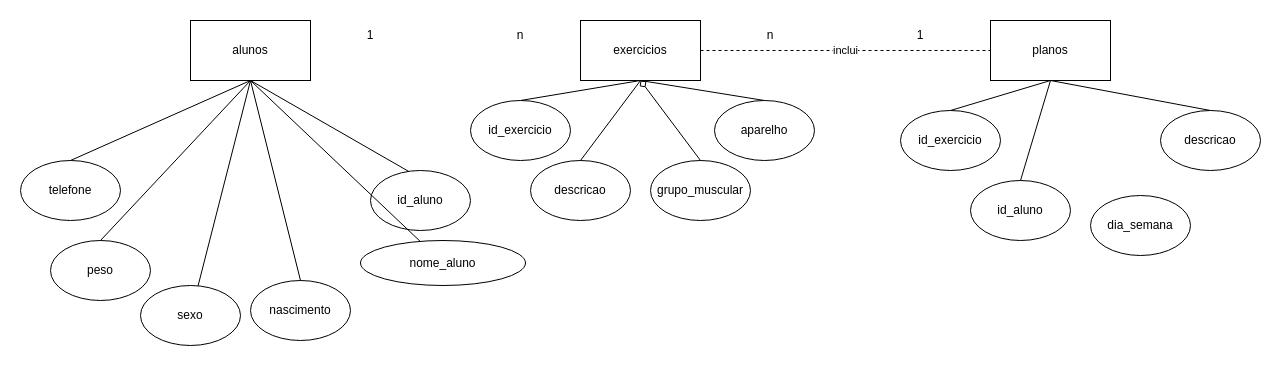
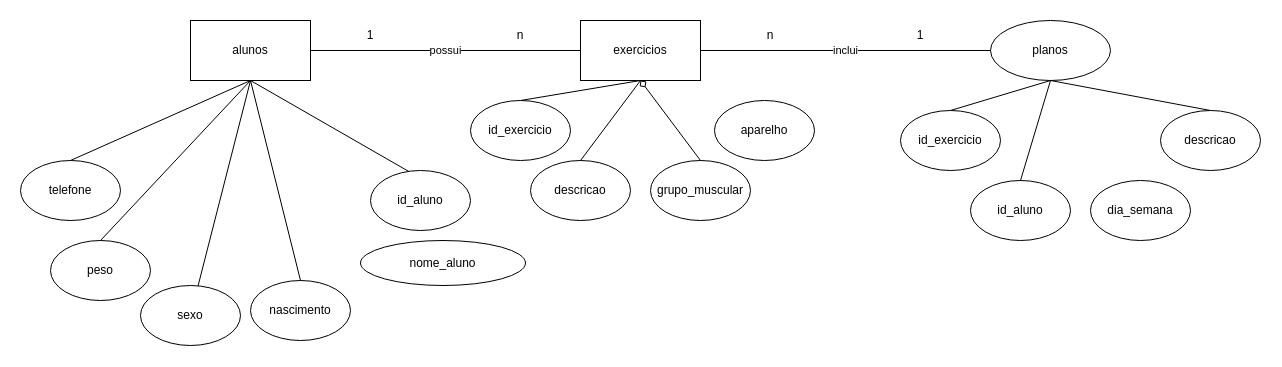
edge "alunos" -- "exercicios": added, label "possui"
edge "exercicios" -- "planos": style dashed -> solid
node "planos": shape rectangle -> ellipse
edge "exercicios" -- "aparelho": removed
edge "alunos" -- "nome_aluno": removed
node "dia_semana": moved (1141, 226) -> (1141, 211)
